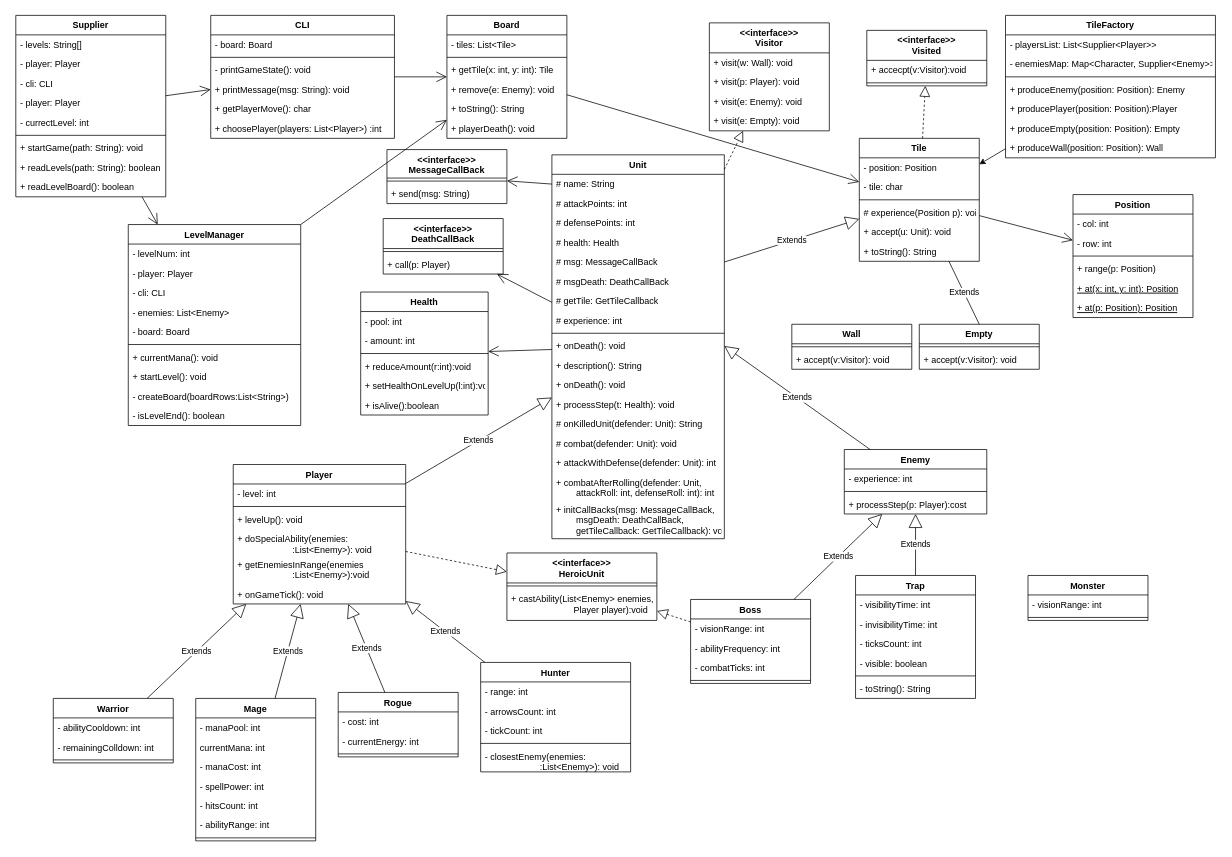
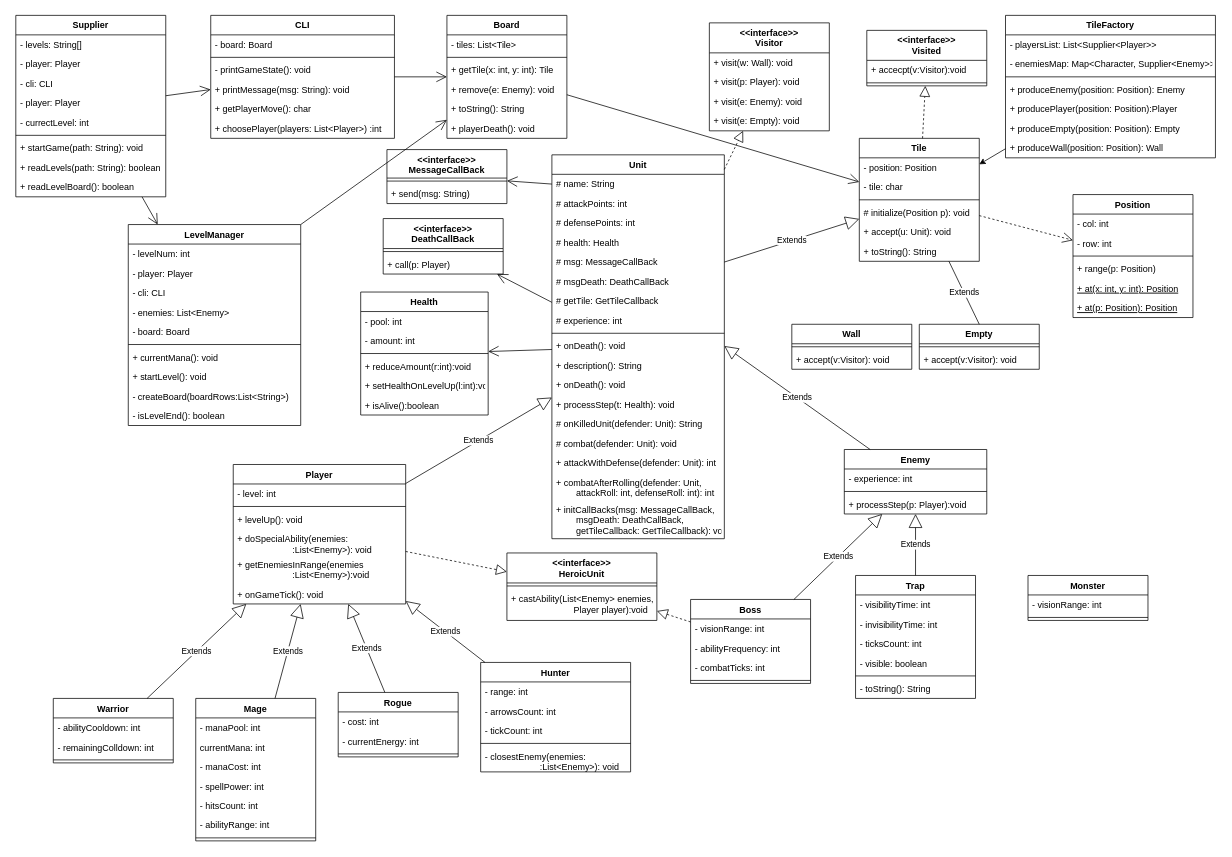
node "# experience(Position p): void": label "# experience(Position p): void" -> "# initialize(Position p): void"
edge "Tile" -> "Position": style solid -> dashed
node "+ processStep(p: Player):cost": label "+ processStep(p: Player):cost" -> "+ processStep(p: Player):void"
